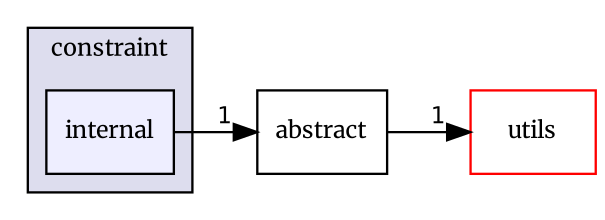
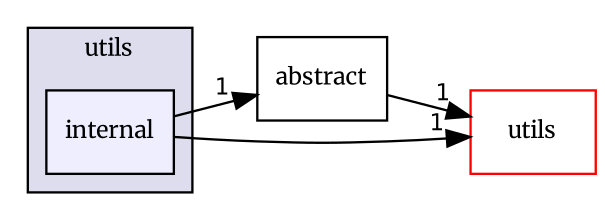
cluster "constraint": label "constraint" -> "utils"
edge "internal" -> "utils": added
